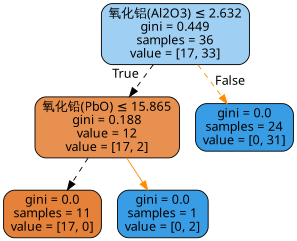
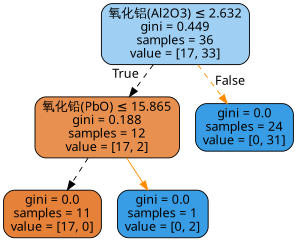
node "氧化铅(PbO) ≤ 15.865": text "value = 12" -> "samples = 12"
